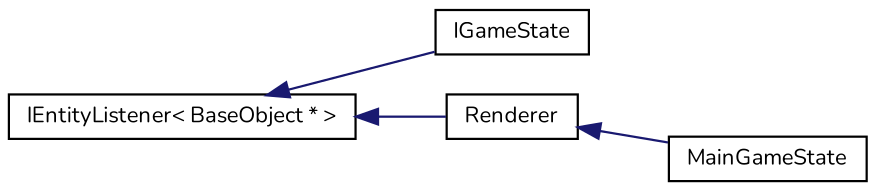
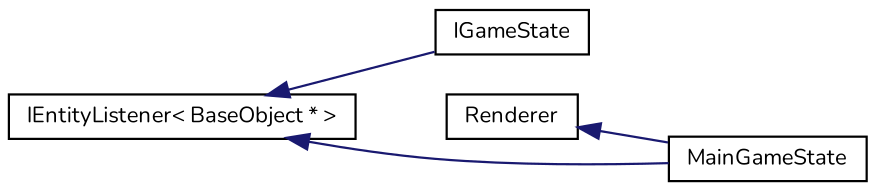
edge "Renderer" -> "IEntityListener< BaseObject * >": now "MainGameState" -> "IEntityListener< BaseObject * >"
